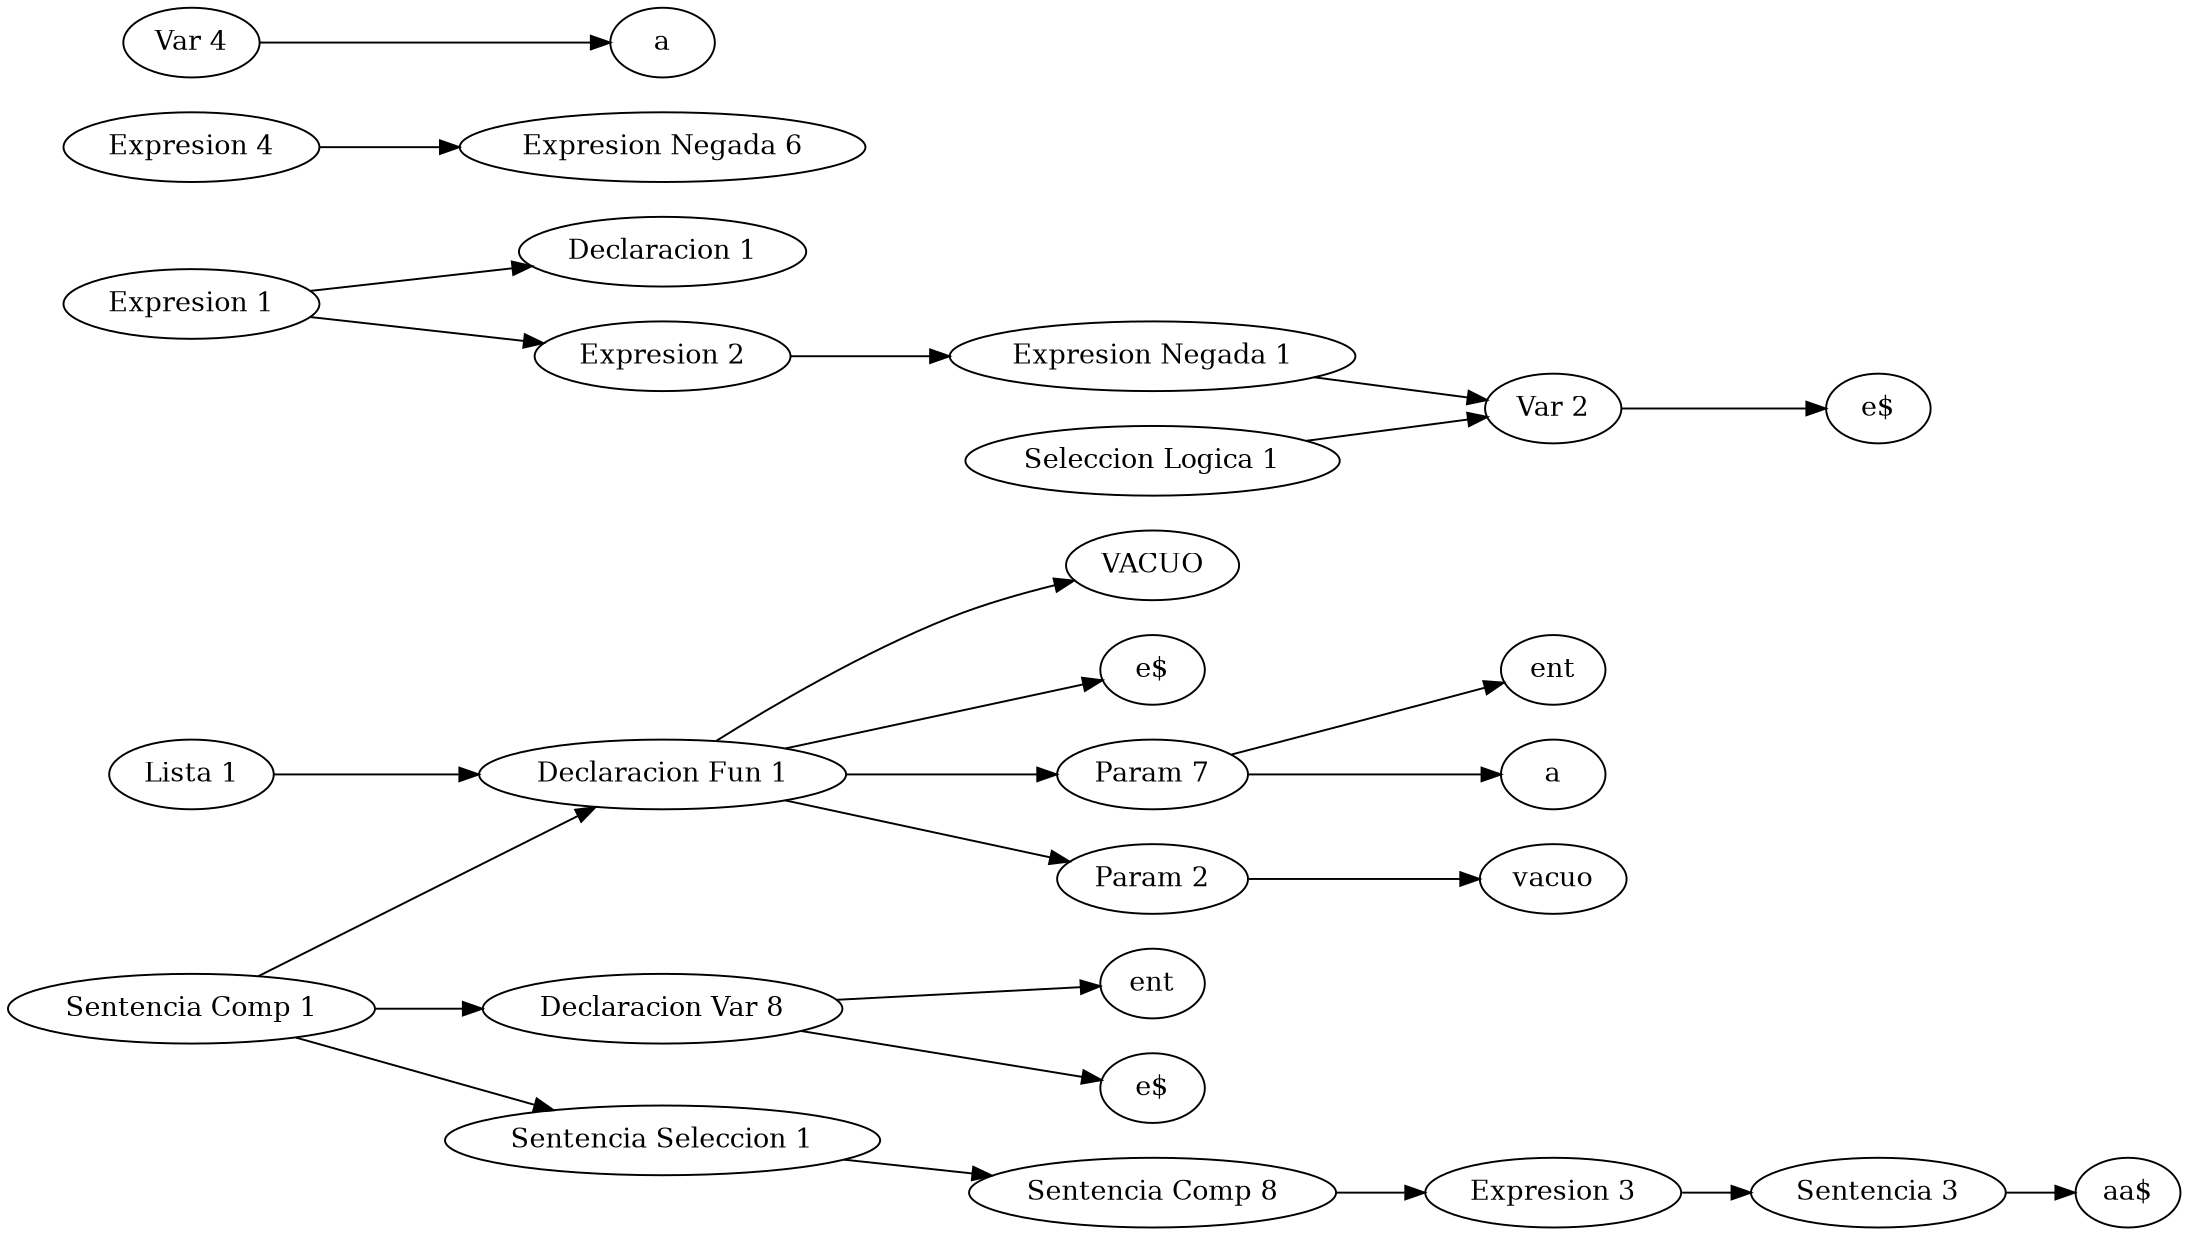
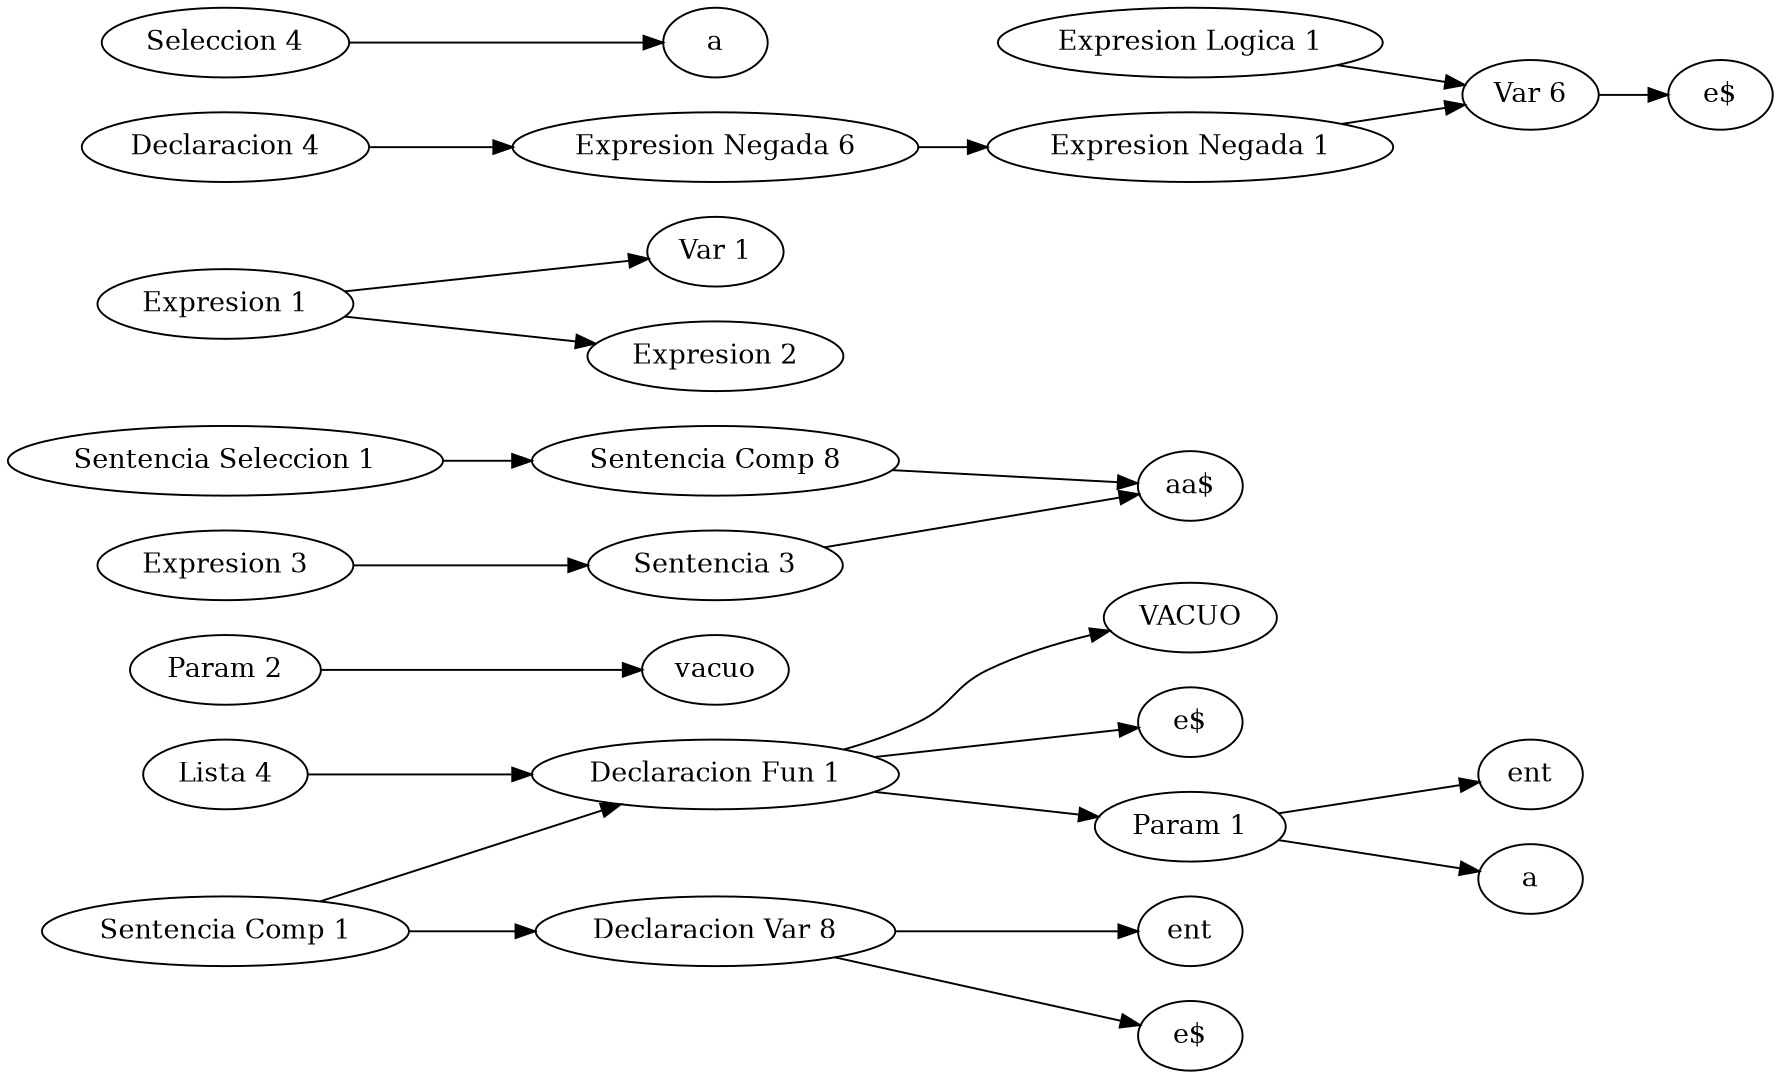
node "Var 4": label "Var 4" -> "Seleccion 4"
node "Expresion 4": label "Expresion 4" -> "Declaracion 4"
node "Declaracion 1": label "Declaracion 1" -> "Var 1"
edge "Expresion 2" -> "Expresion Negada 1": now "Expresion Negada 6" -> "Expresion Negada 1"
node "Var 2": label "Var 2" -> "Var 6"
node "Seleccion Logica 1": label "Seleccion Logica 1" -> "Expresion Logica 1"
node "Lista 1": label "Lista 1" -> "Lista 4"
node "Param 7": label "Param 7" -> "Param 1"
edge "Declaracion Fun 1" -> "Param 2": removed
edge "Sentencia Comp 1" -> "Sentencia Seleccion 1": removed
edge "Sentencia Comp 8" -> "Expresion 3": now "Sentencia Comp 8" -> "aa$"
